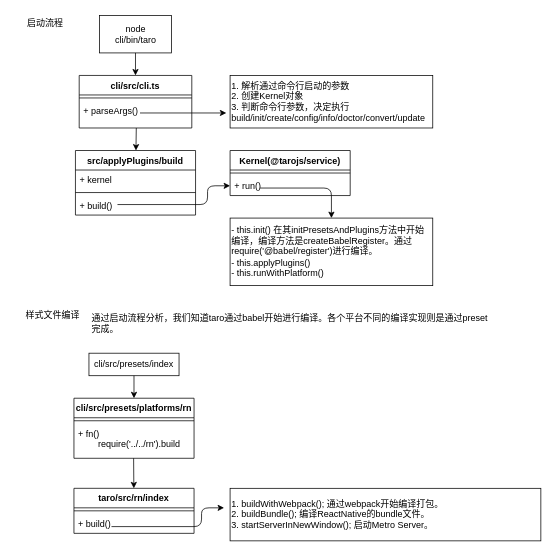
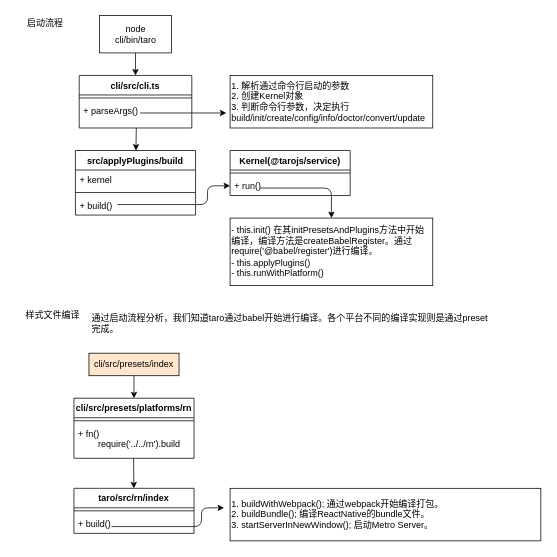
node "cli/src/presets/index": fillcolor #ffffff -> #ffe6cc
